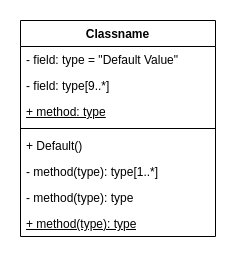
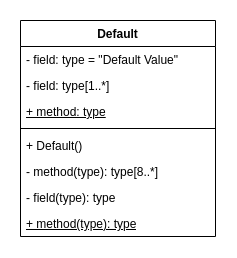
node "Classname": label "Classname" -> "Default"
node "- field: type[9..*]": label "- field: type[9..*]" -> "- field: type[1..*]"
node "- method(type): type[1..*]": label "- method(type): type[1..*]" -> "- method(type): type[8..*]"
node "- method(type): type": label "- method(type): type" -> "- field(type): type"
